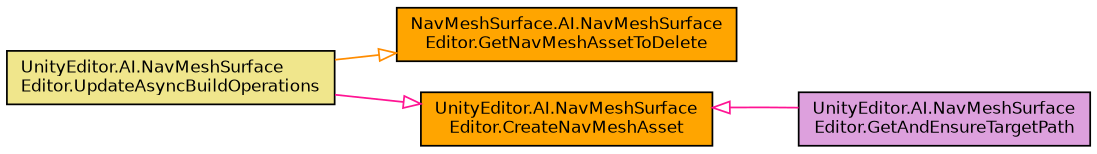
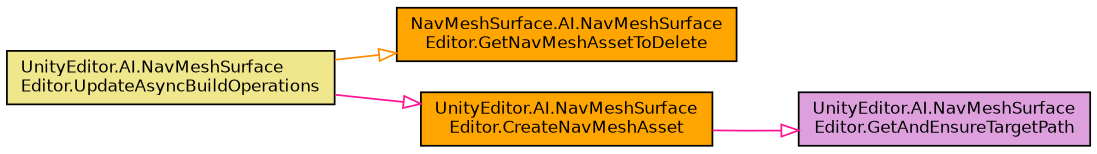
edge "UnityEditor.AI.NavMeshSurface Editor.GetAndEnsureTargetPath" -> "UnityEditor.AI.NavMeshSurface Editor.CreateNavMeshAsset": reversed
